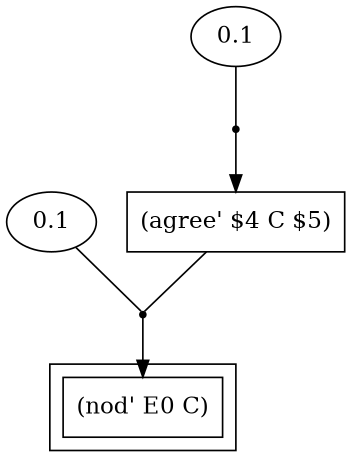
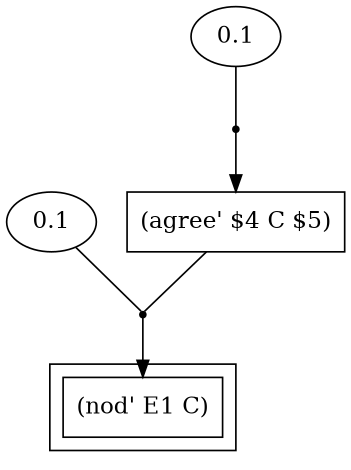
node "(nod' E0 C)": label "(nod' E0 C)" -> "(nod' E1 C)"
